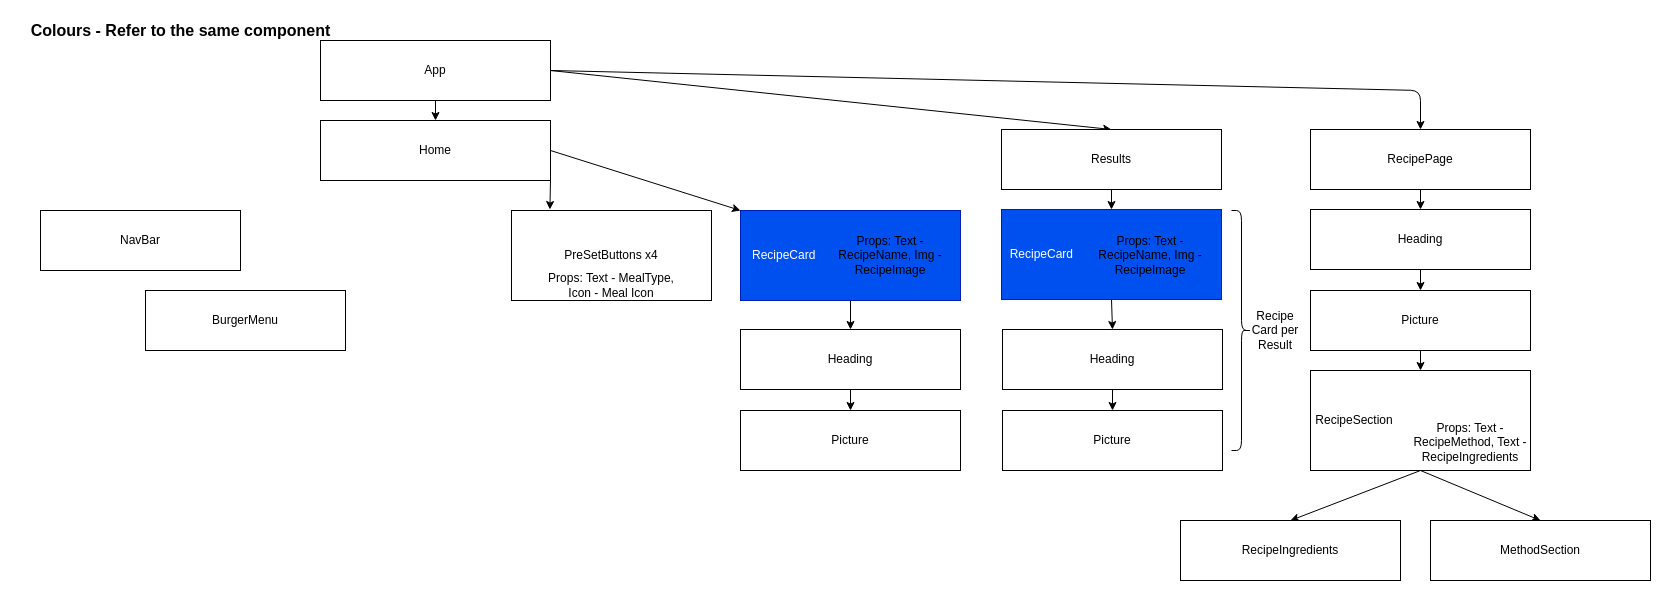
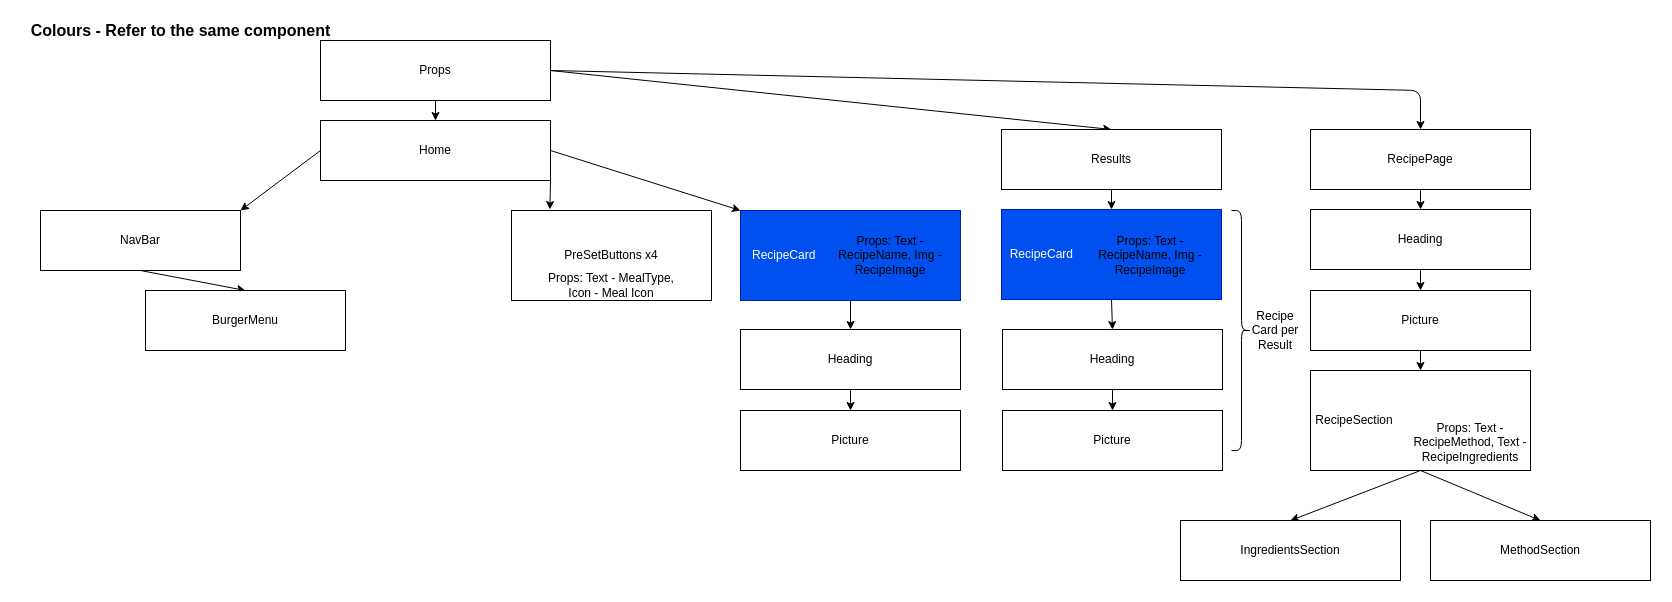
node "App": label "App" -> "Props"
edge "Home" -> "NavBar": added
edge "NavBar" -> "BurgerMenu": added
node "RecipeIngredients": label "RecipeIngredients" -> "IngredientsSection"
